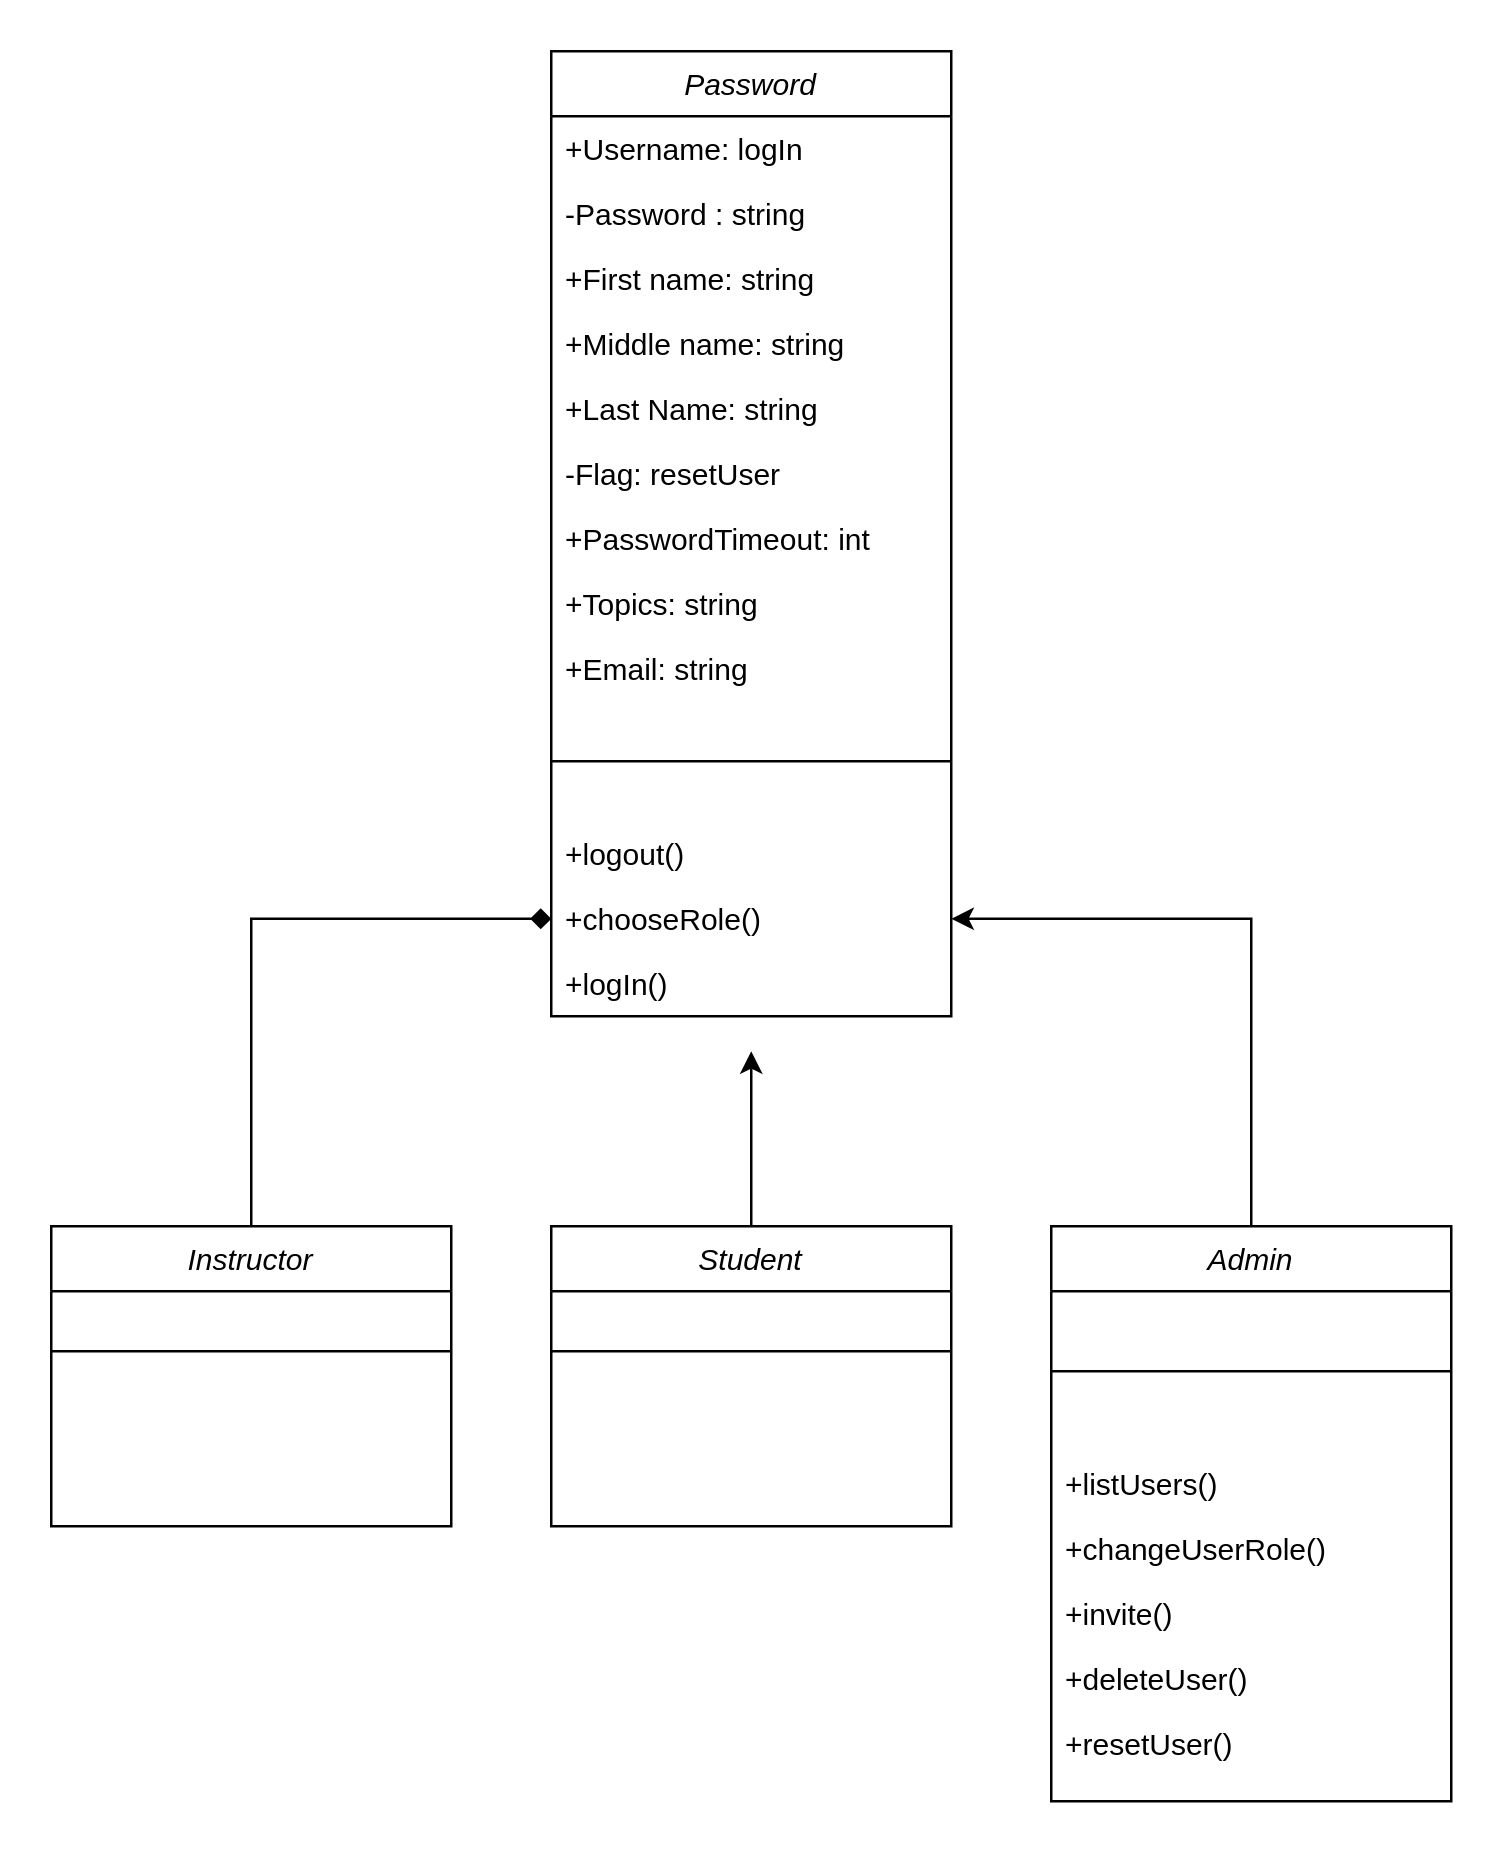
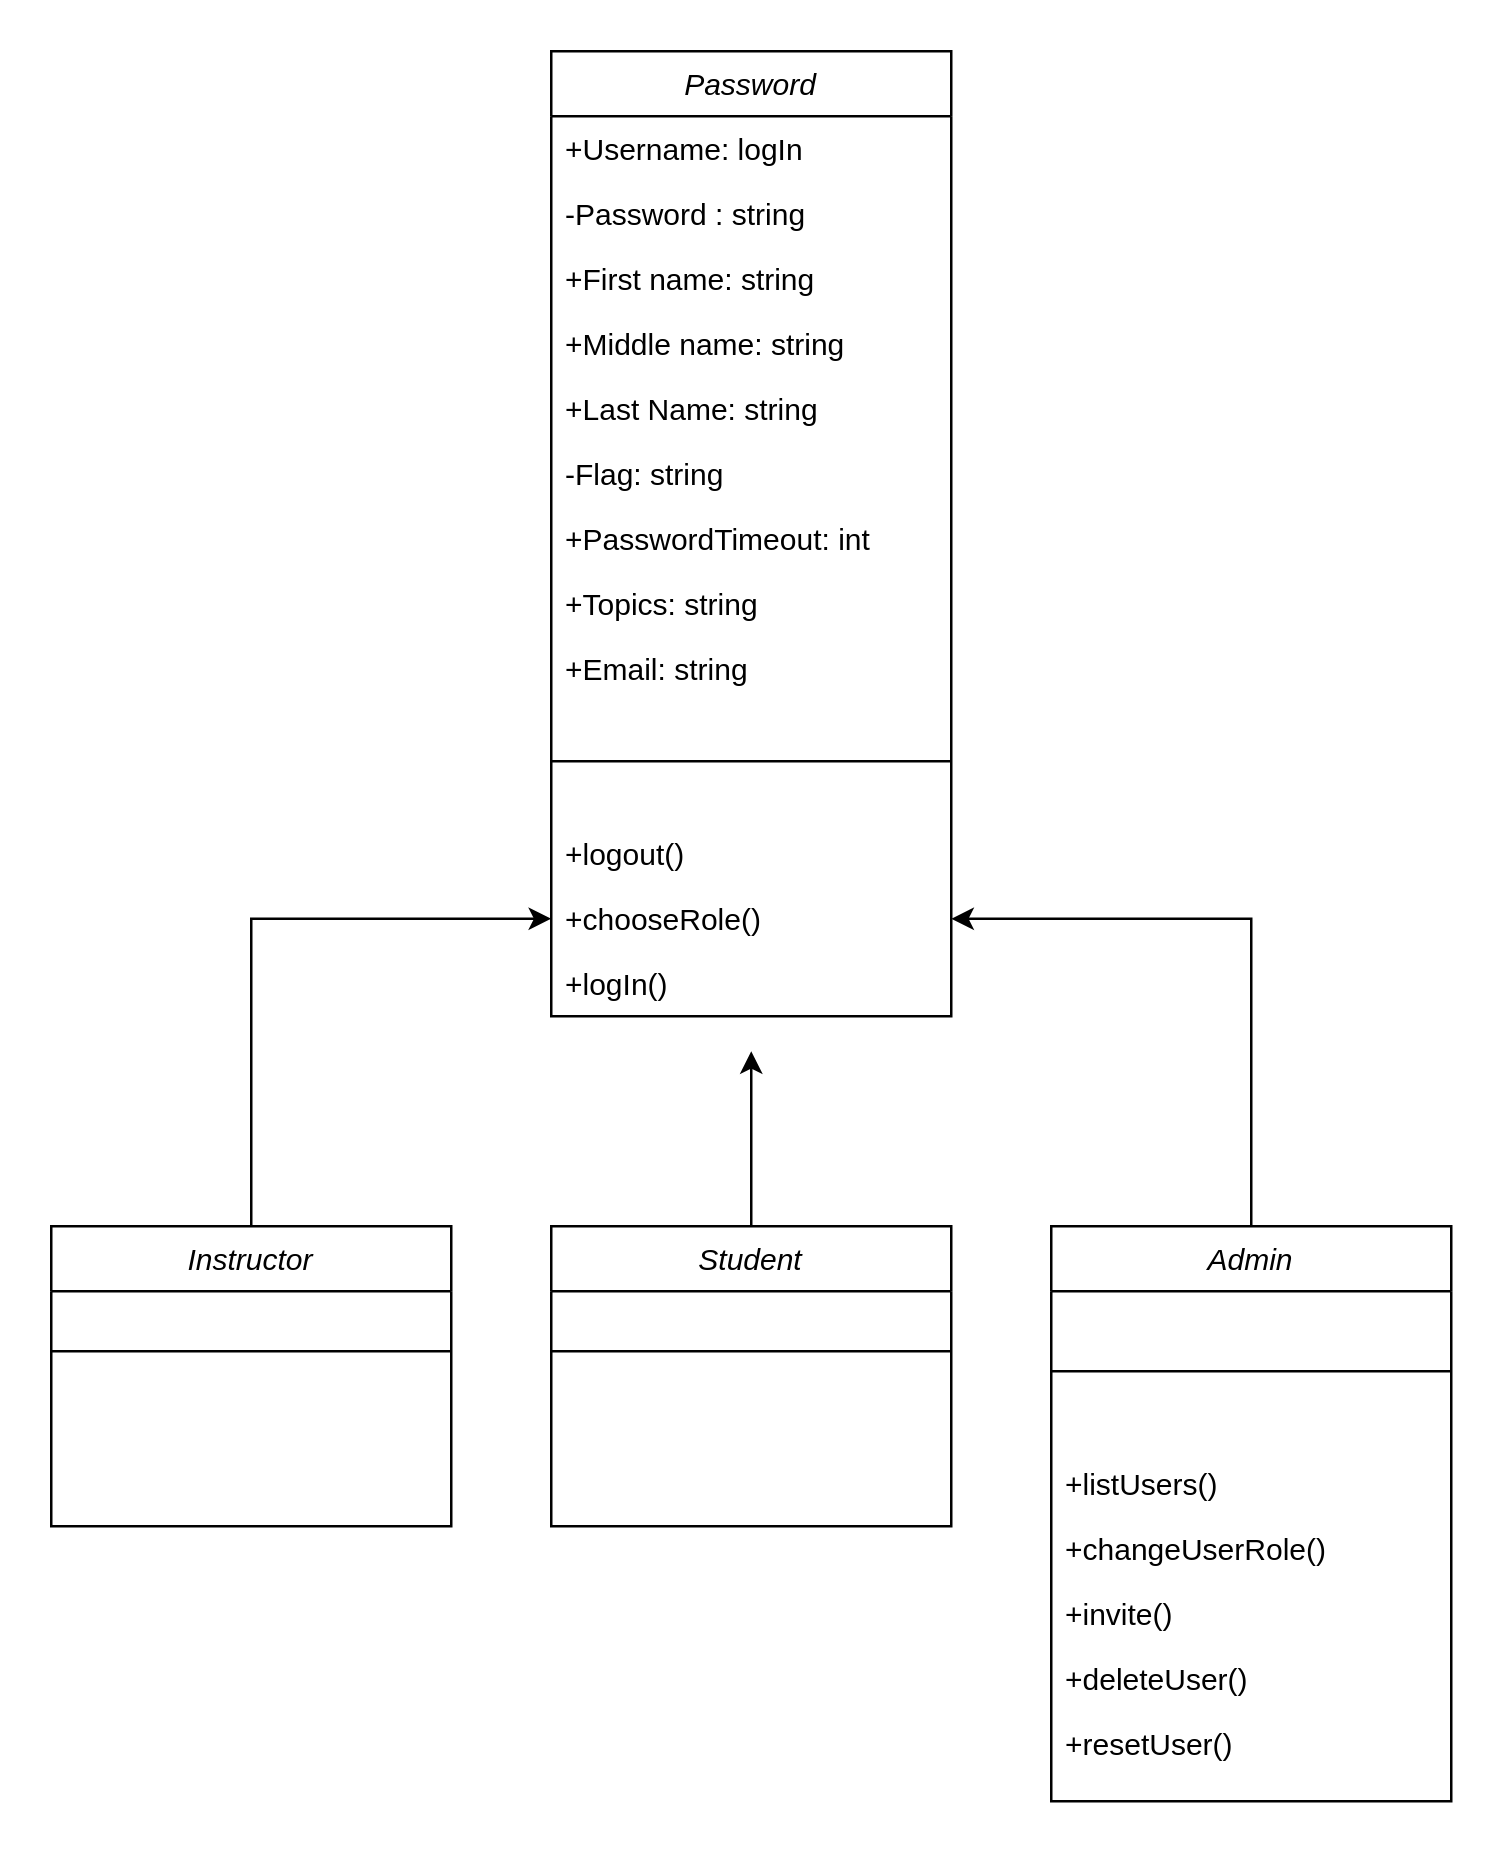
node "-Flag: resetUser": label "-Flag: resetUser" -> "-Flag: string"
edge "Instructor" -> "+chooseRole()": arrowhead diamond -> classic
